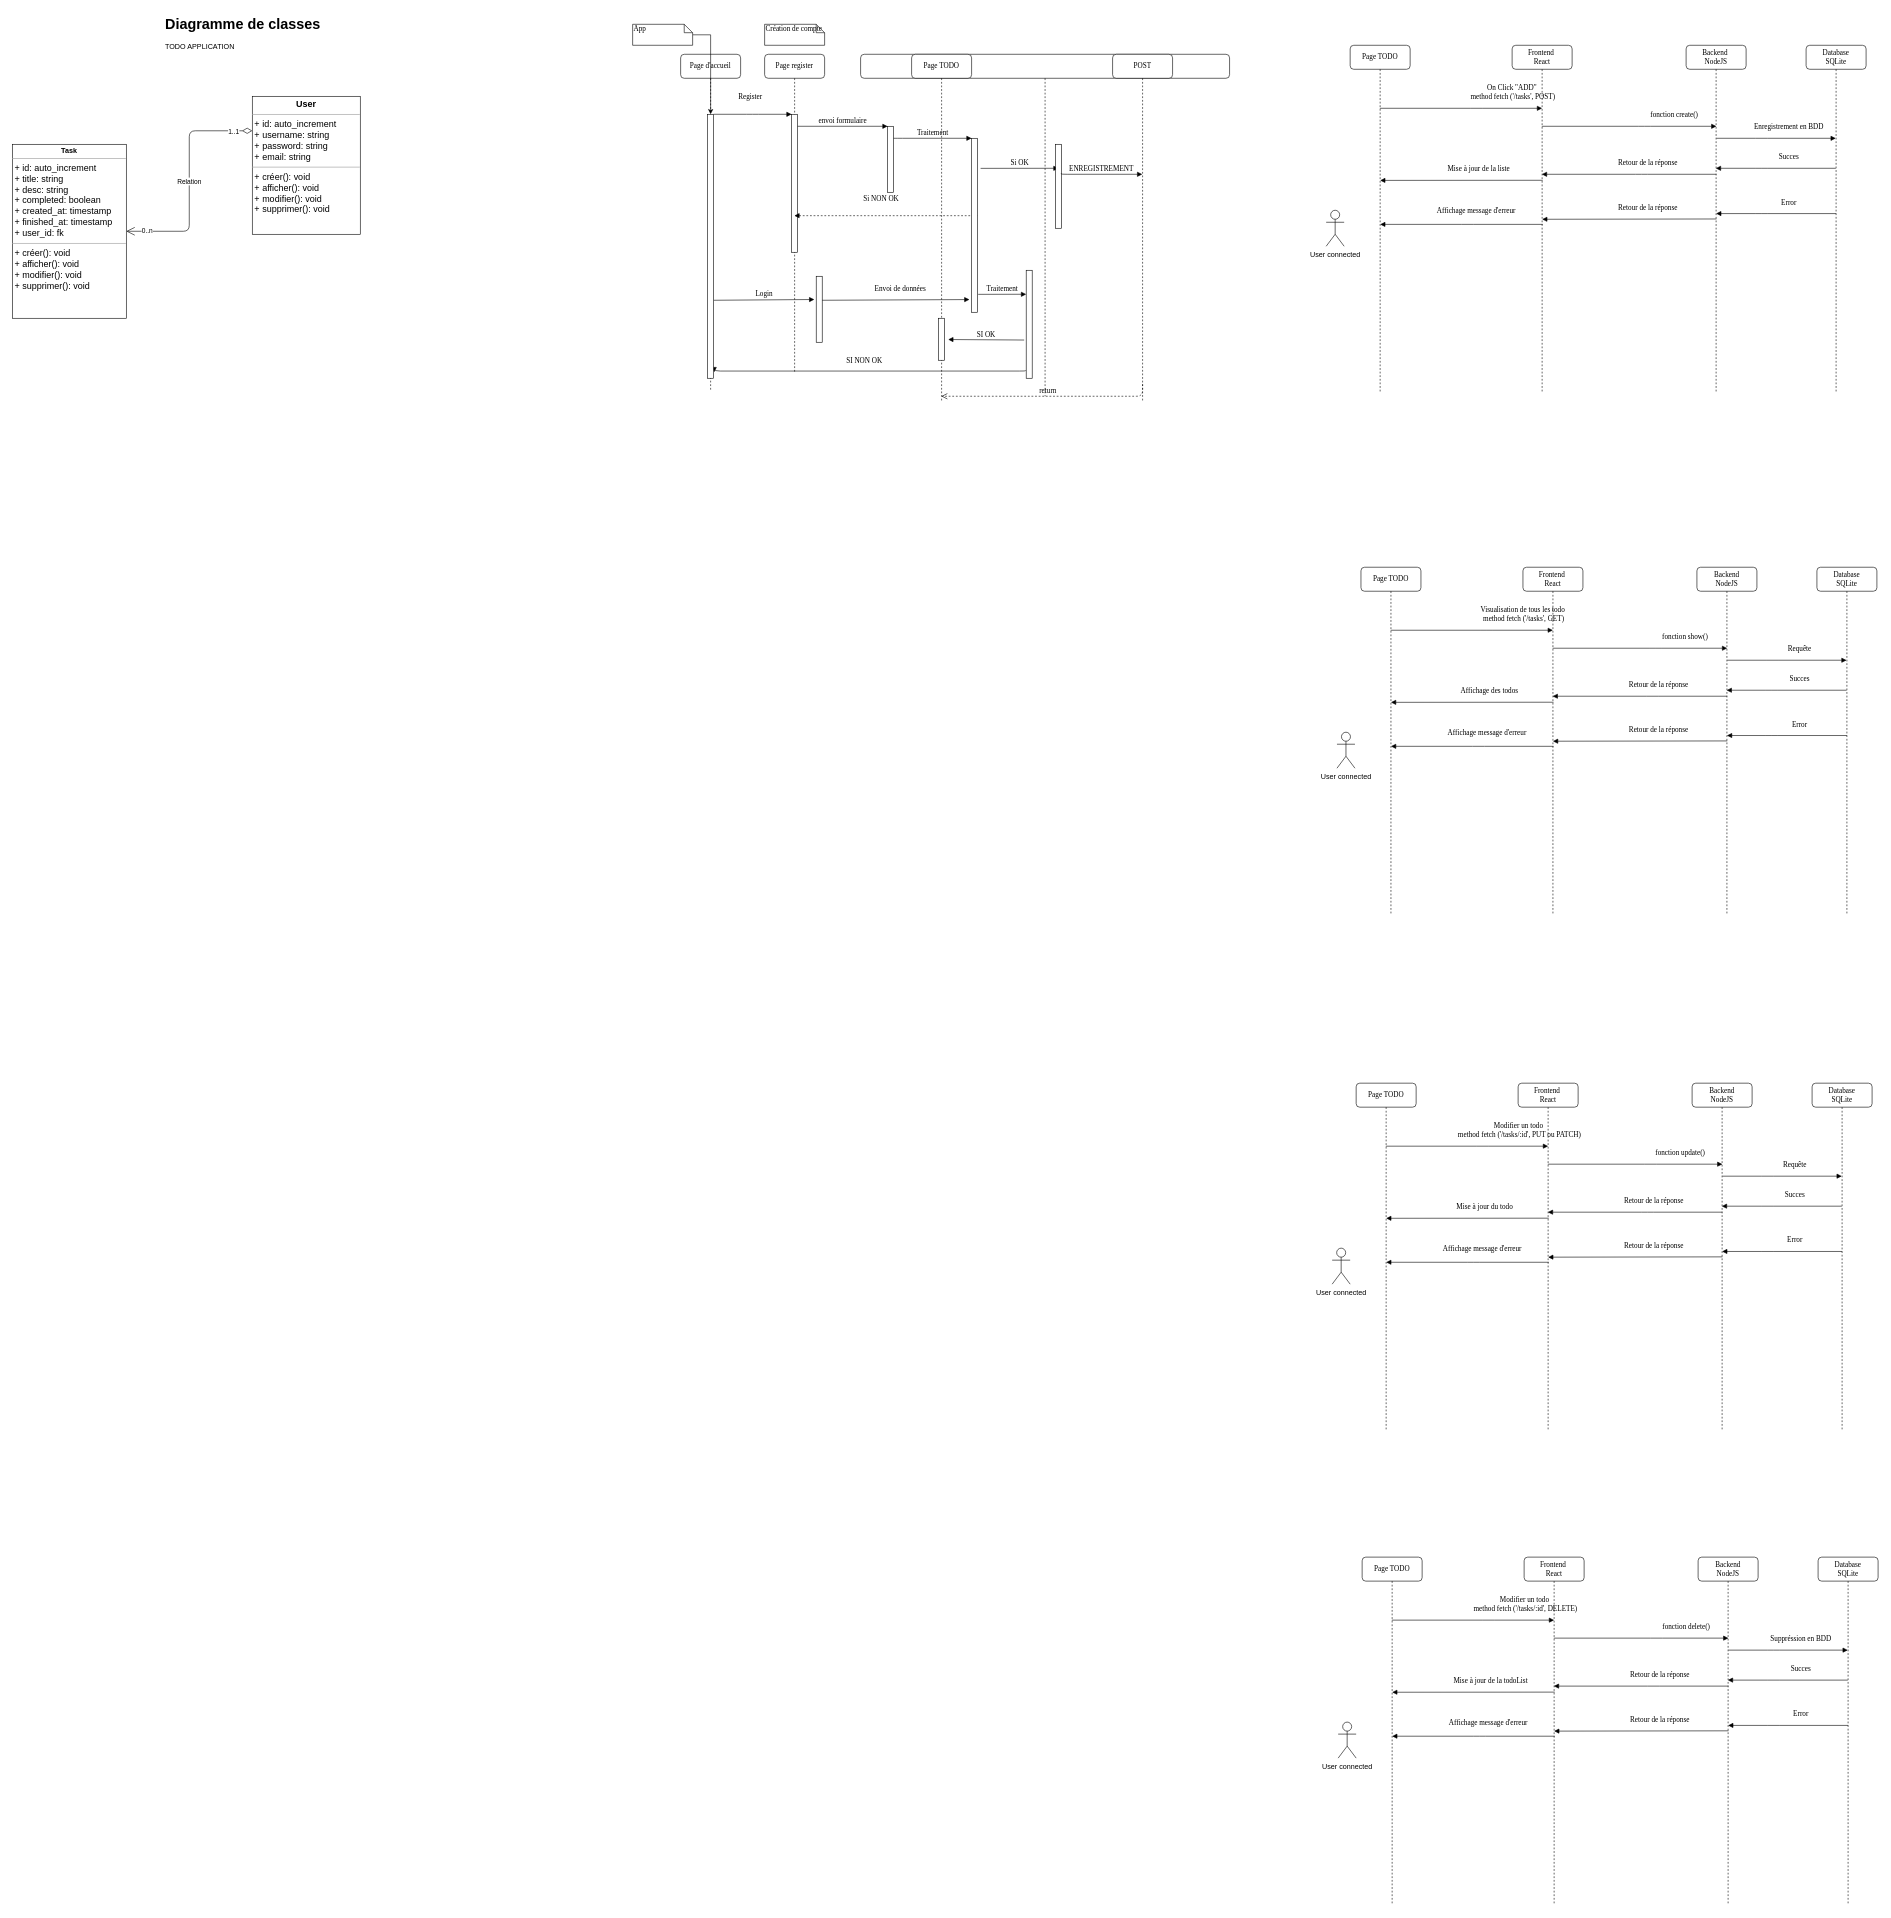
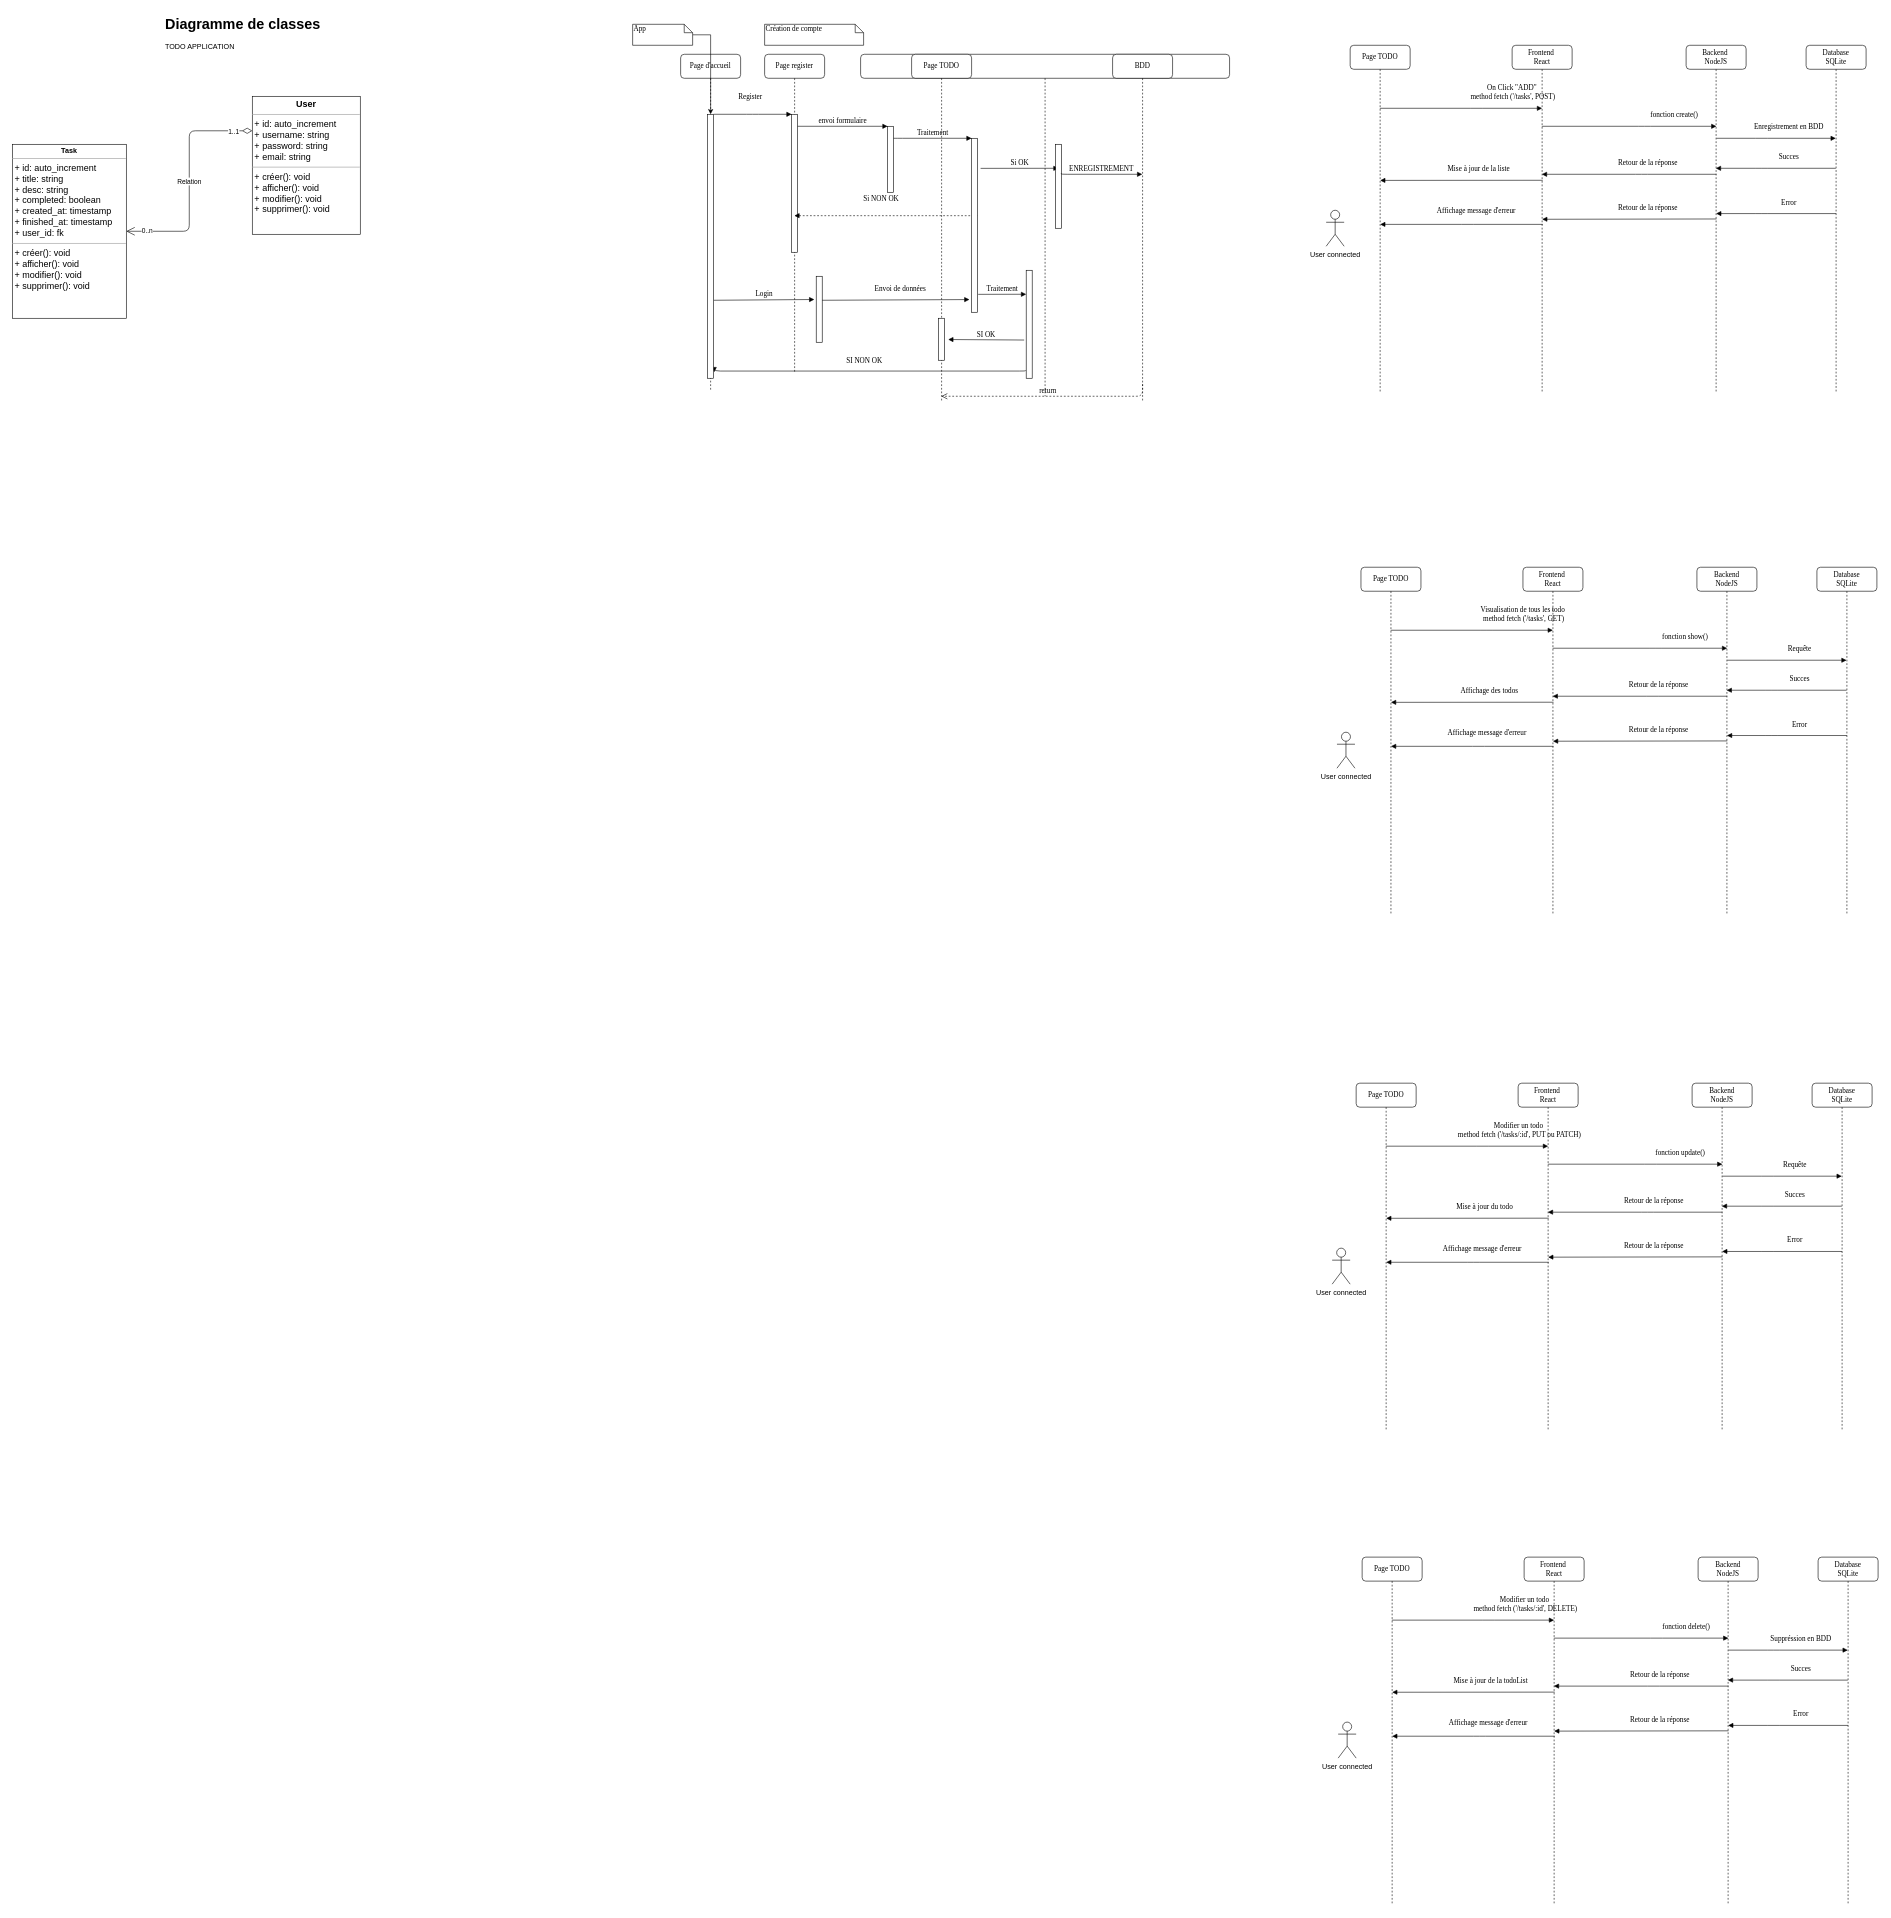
node "Création de compte": size 60x21 -> 99x21
node "POST": label "POST" -> "BDD"
